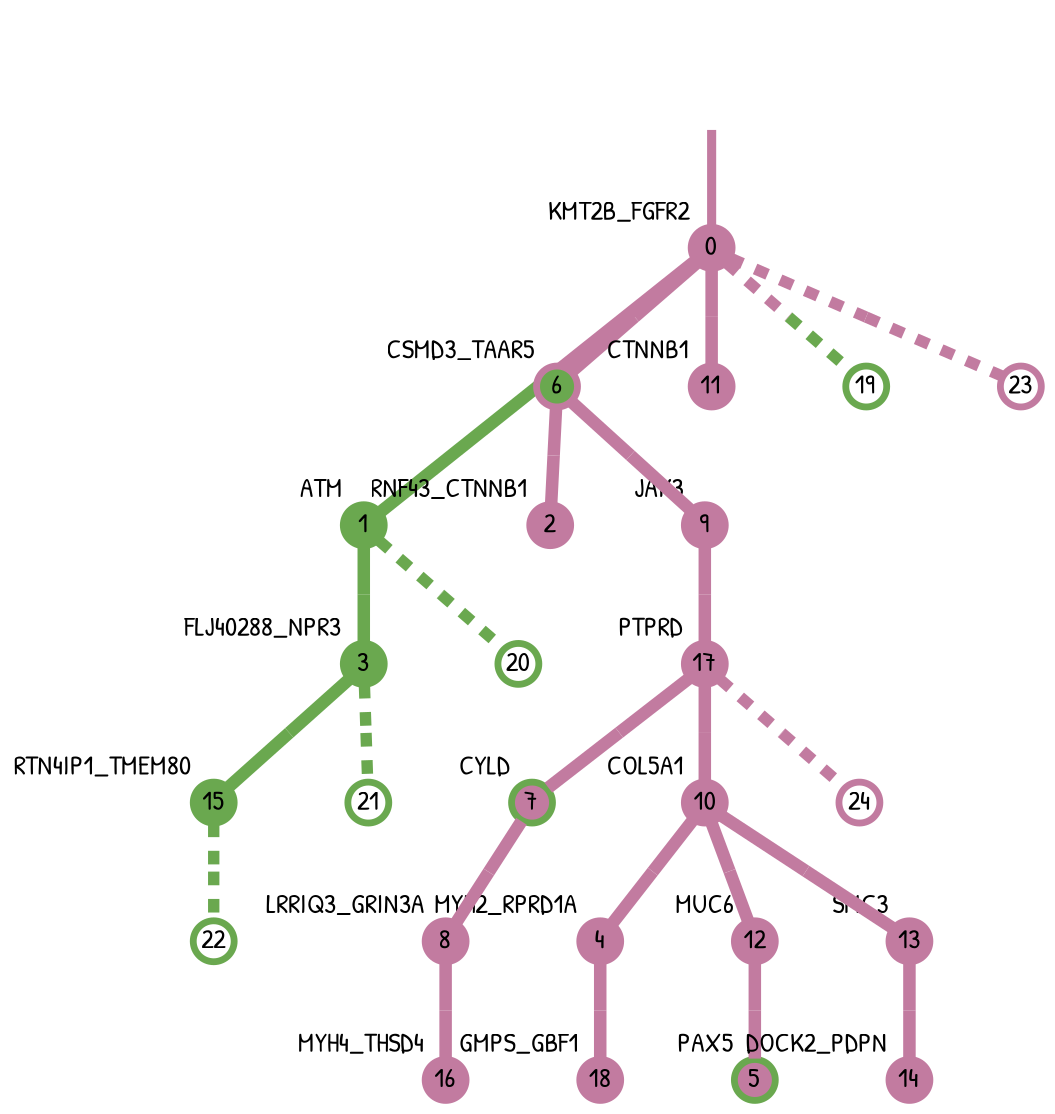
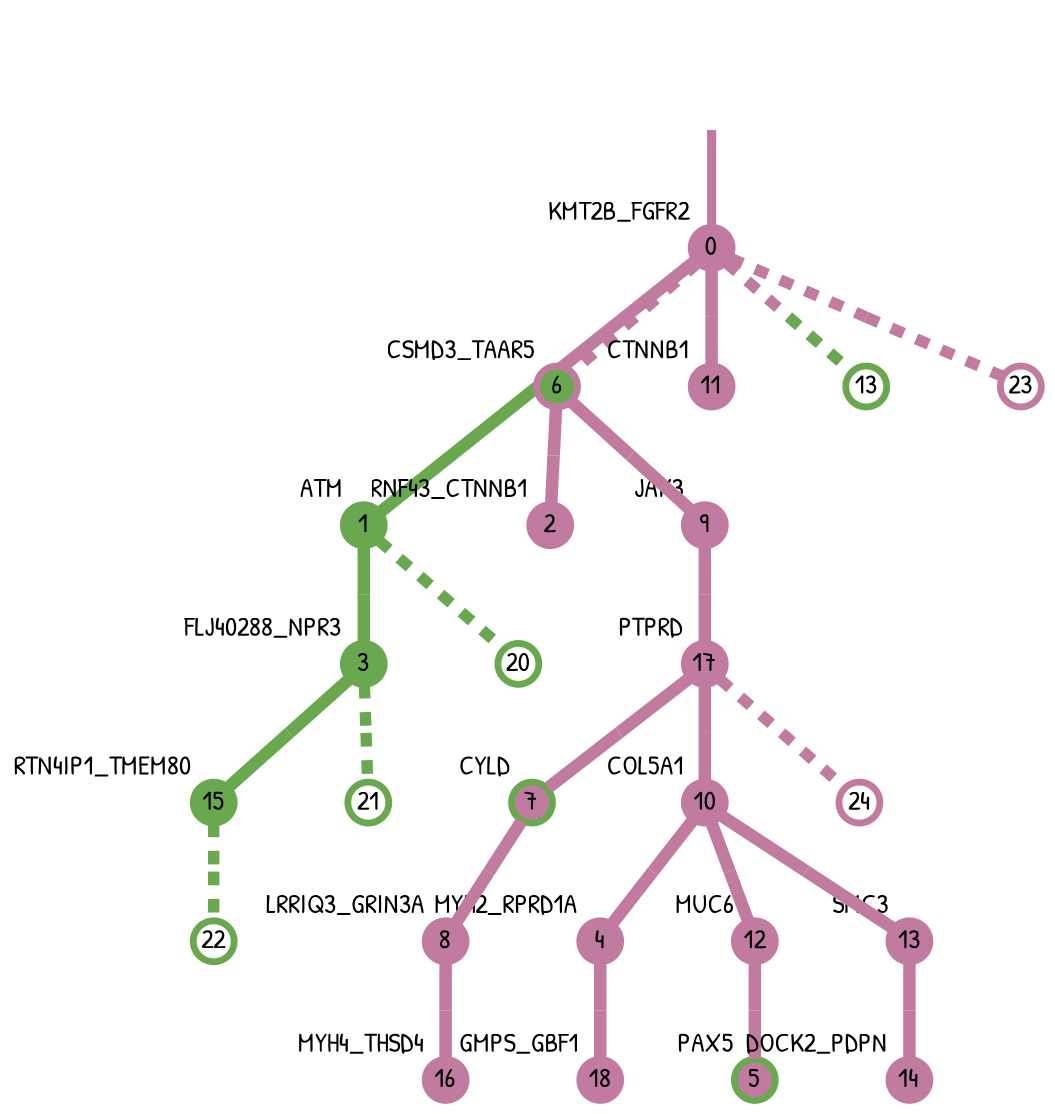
edge "0 KMT2B_FGFR2" -> "6 CSMD3_TAAR5": style solid -> dashed
node "19": label "19" -> "13"
